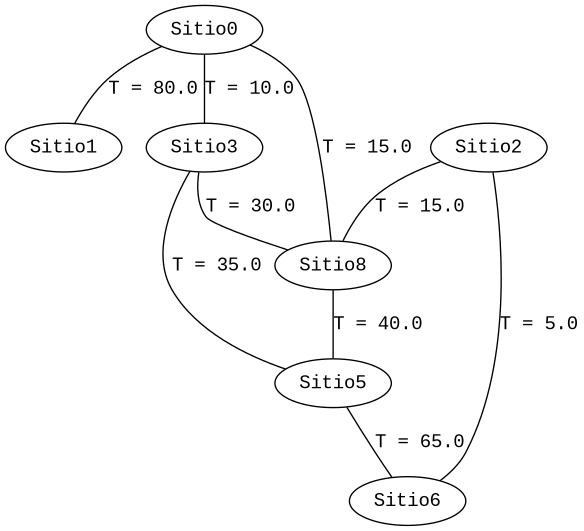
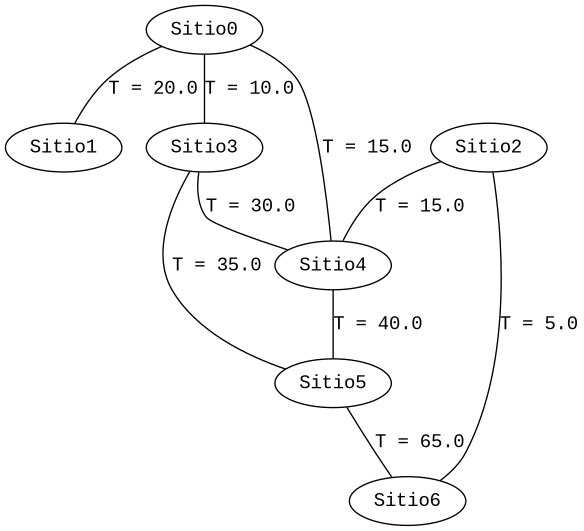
edge "Sitio0" -- "Sitio1": label "T = 80.0" -> "T = 20.0"
node "Sitio8": label "Sitio8" -> "Sitio4"
